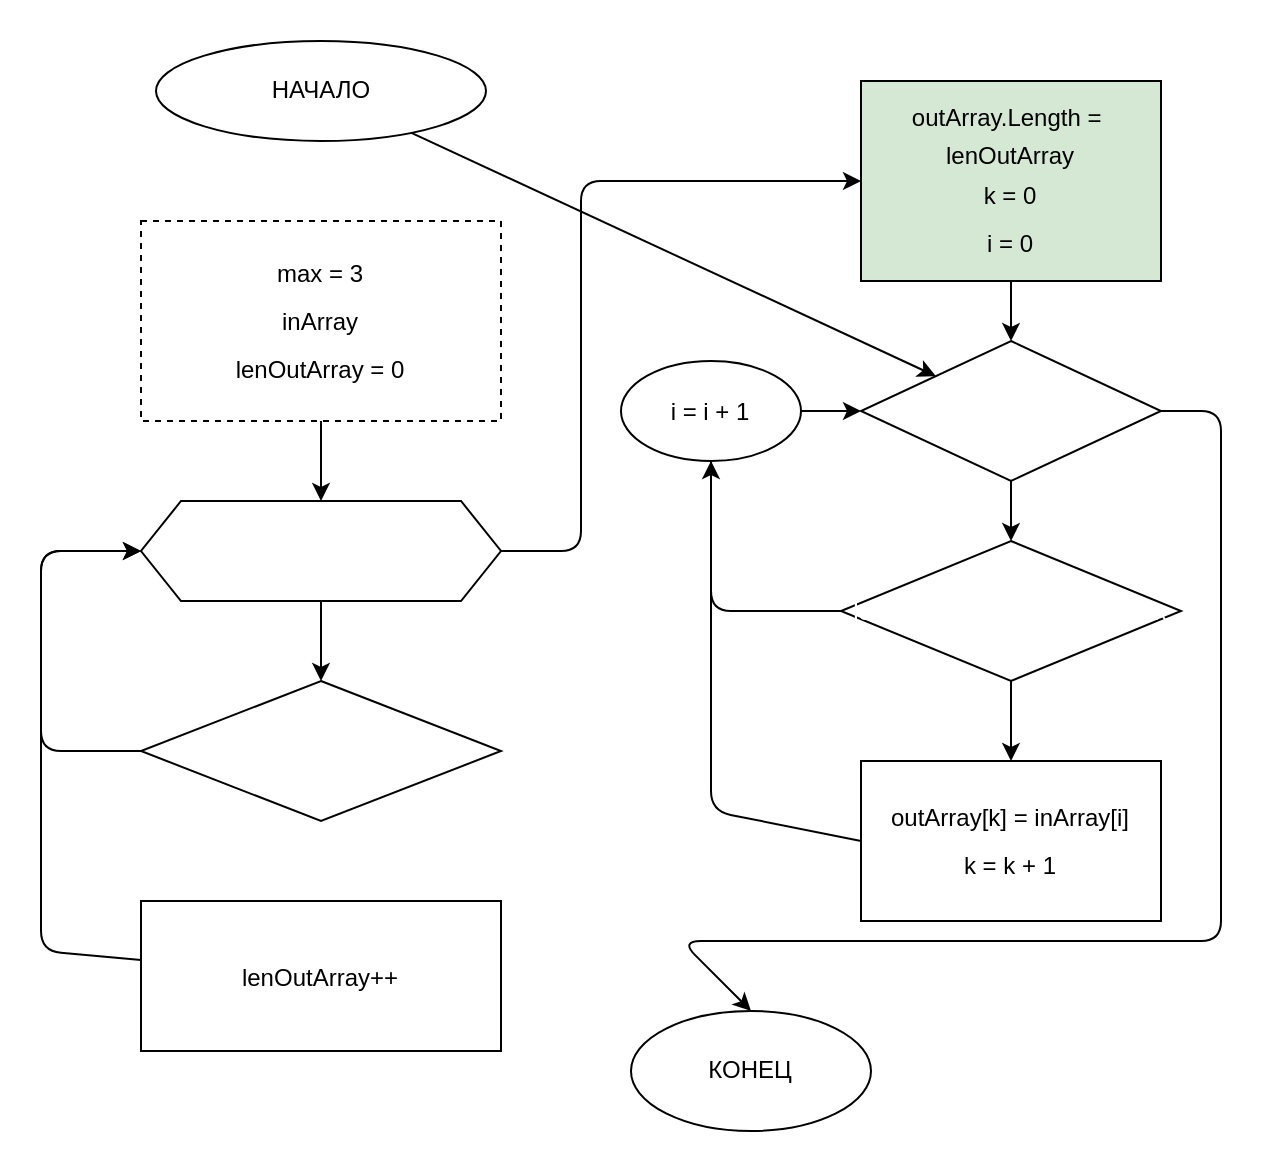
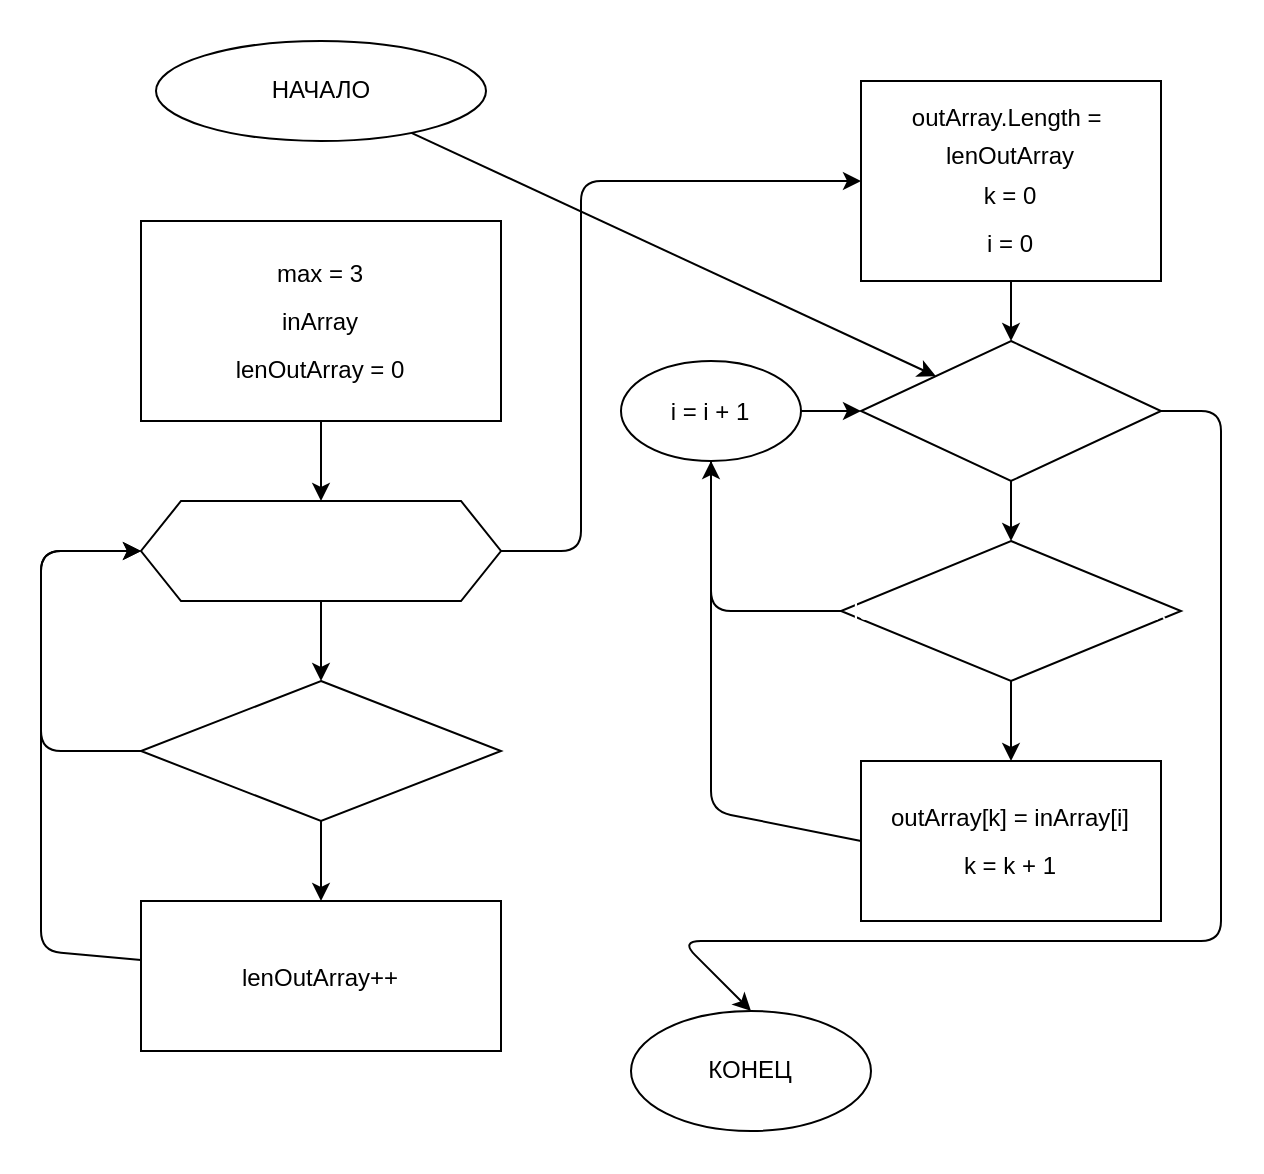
node "outArray.Length = lenOutArray k = 0 i = 0": fillcolor #d5e8d4 -> #ffffff
node "max = 3 inArray lenOutArray = 0": style dashed -> solid
edge "inArray[] <= max" -> "lenOutArray++": added
